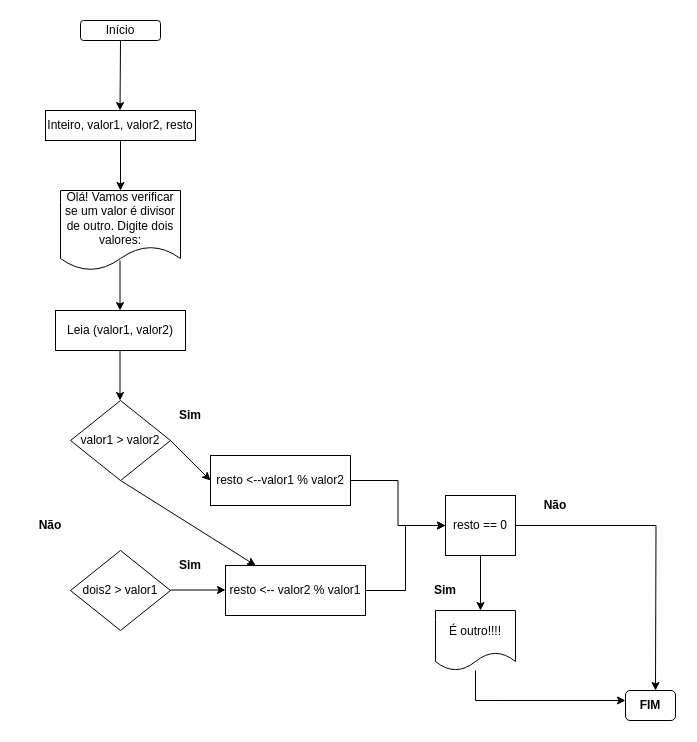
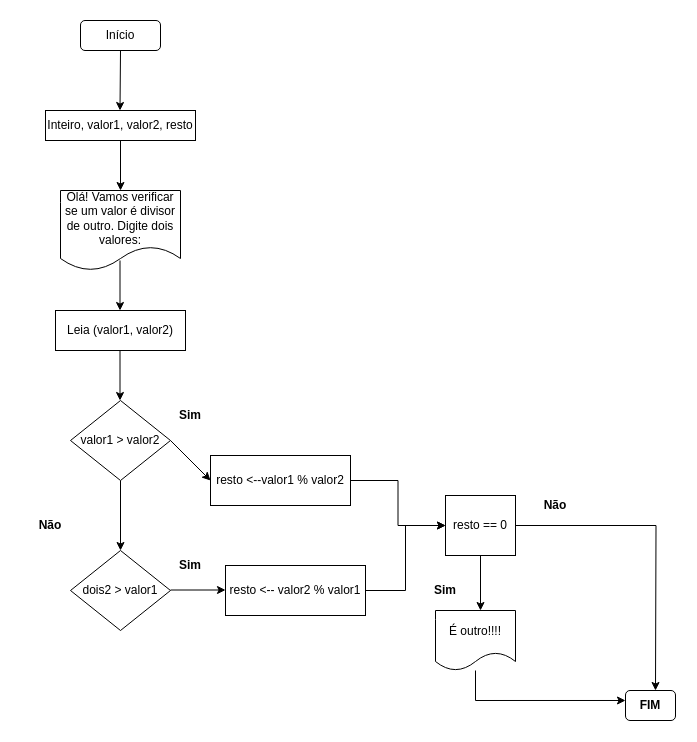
node "Início": size 80x20 -> 80x30
edge "valor1 > valor2" -> "resto <-- valor2 % valor1": now "valor1 > valor2" -> "dois2 > valor1"
